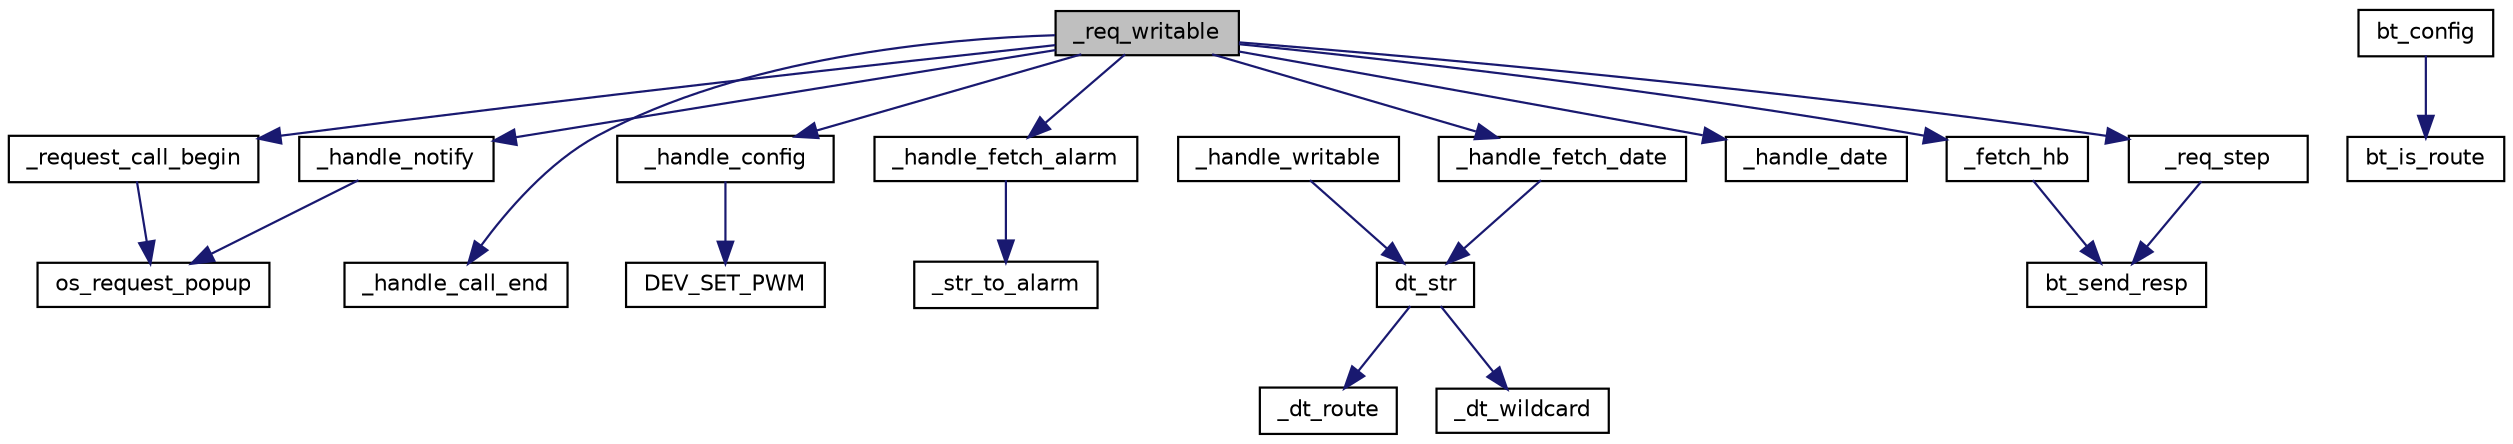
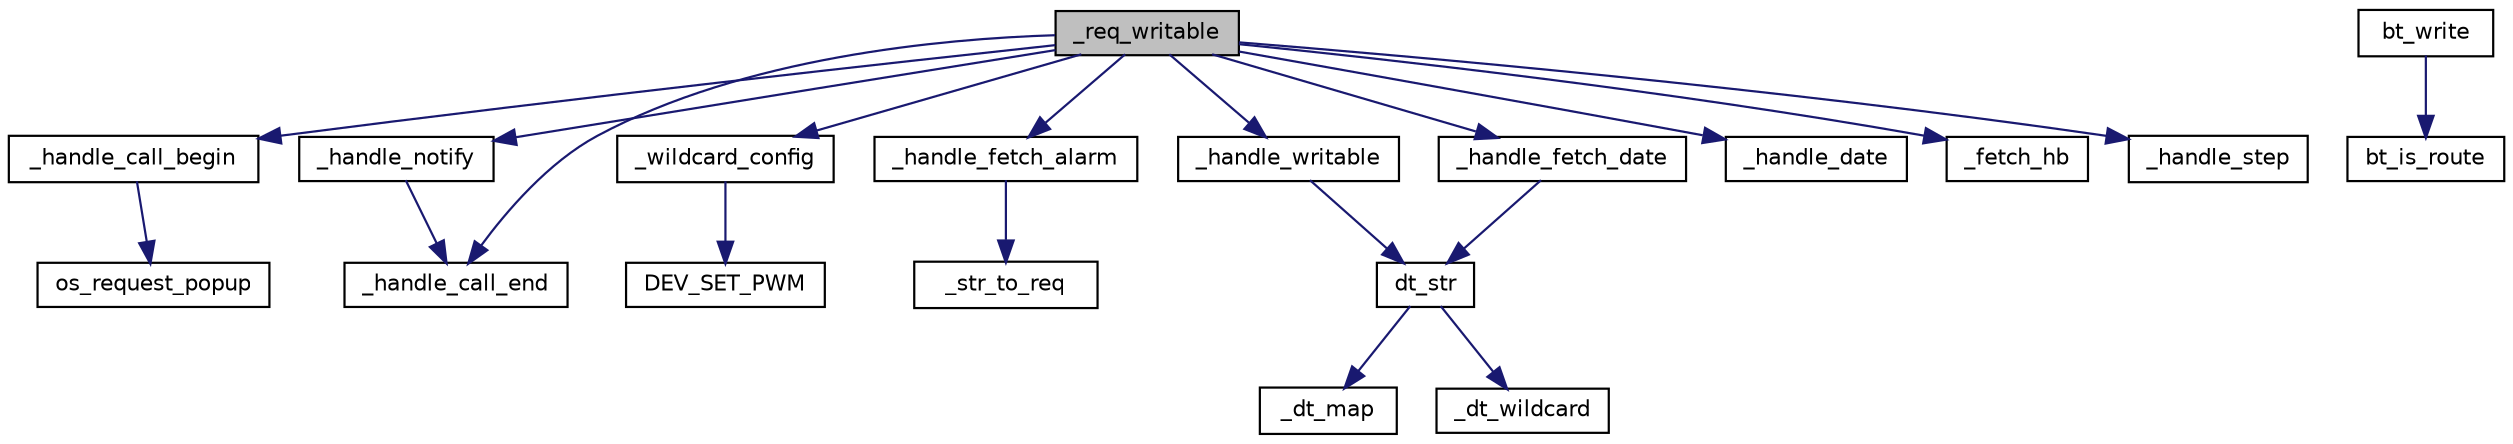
node "bt_config": label "bt_config" -> "bt_write"
edge "_req_writable" -> "_handle_writable": added
node "_request_call_begin": label "_request_call_begin" -> "_handle_call_begin"
node "_handle_config": label "_handle_config" -> "_wildcard_config"
node "_req_step": label "_req_step" -> "_handle_step"
edge "_handle_notify" -> "os_request_popup": now "_handle_notify" -> "_handle_call_end"
node "_str_to_alarm": label "_str_to_alarm" -> "_str_to_req"
node "bt_send_resp": removed
node "_dt_route": label "_dt_route" -> "_dt_map"
